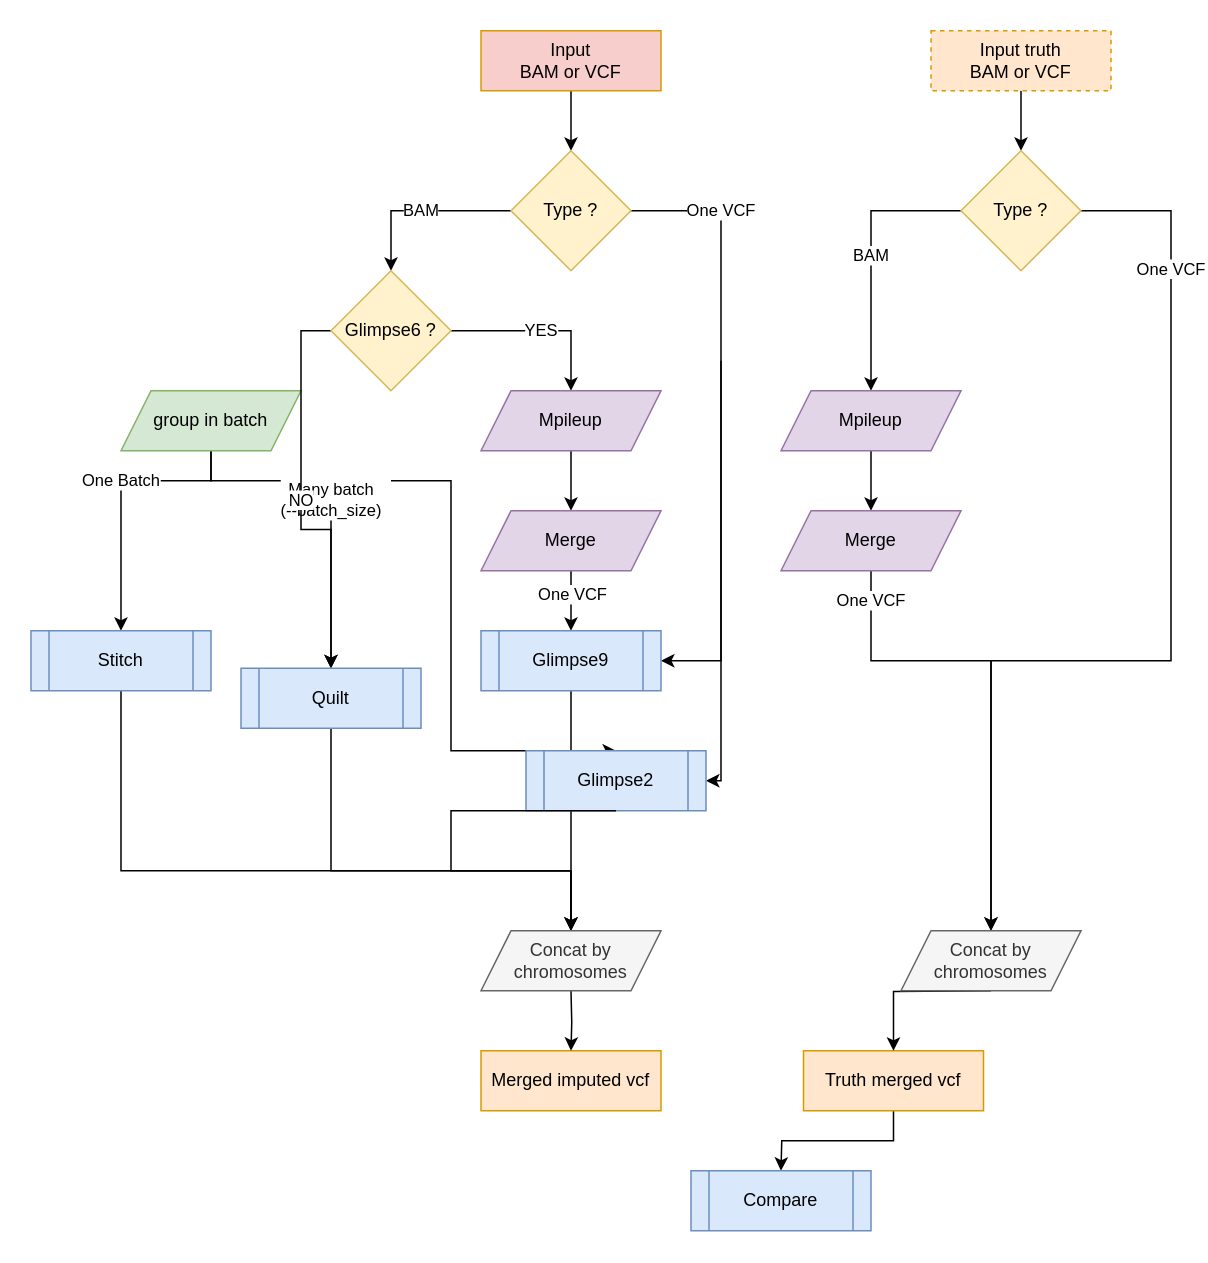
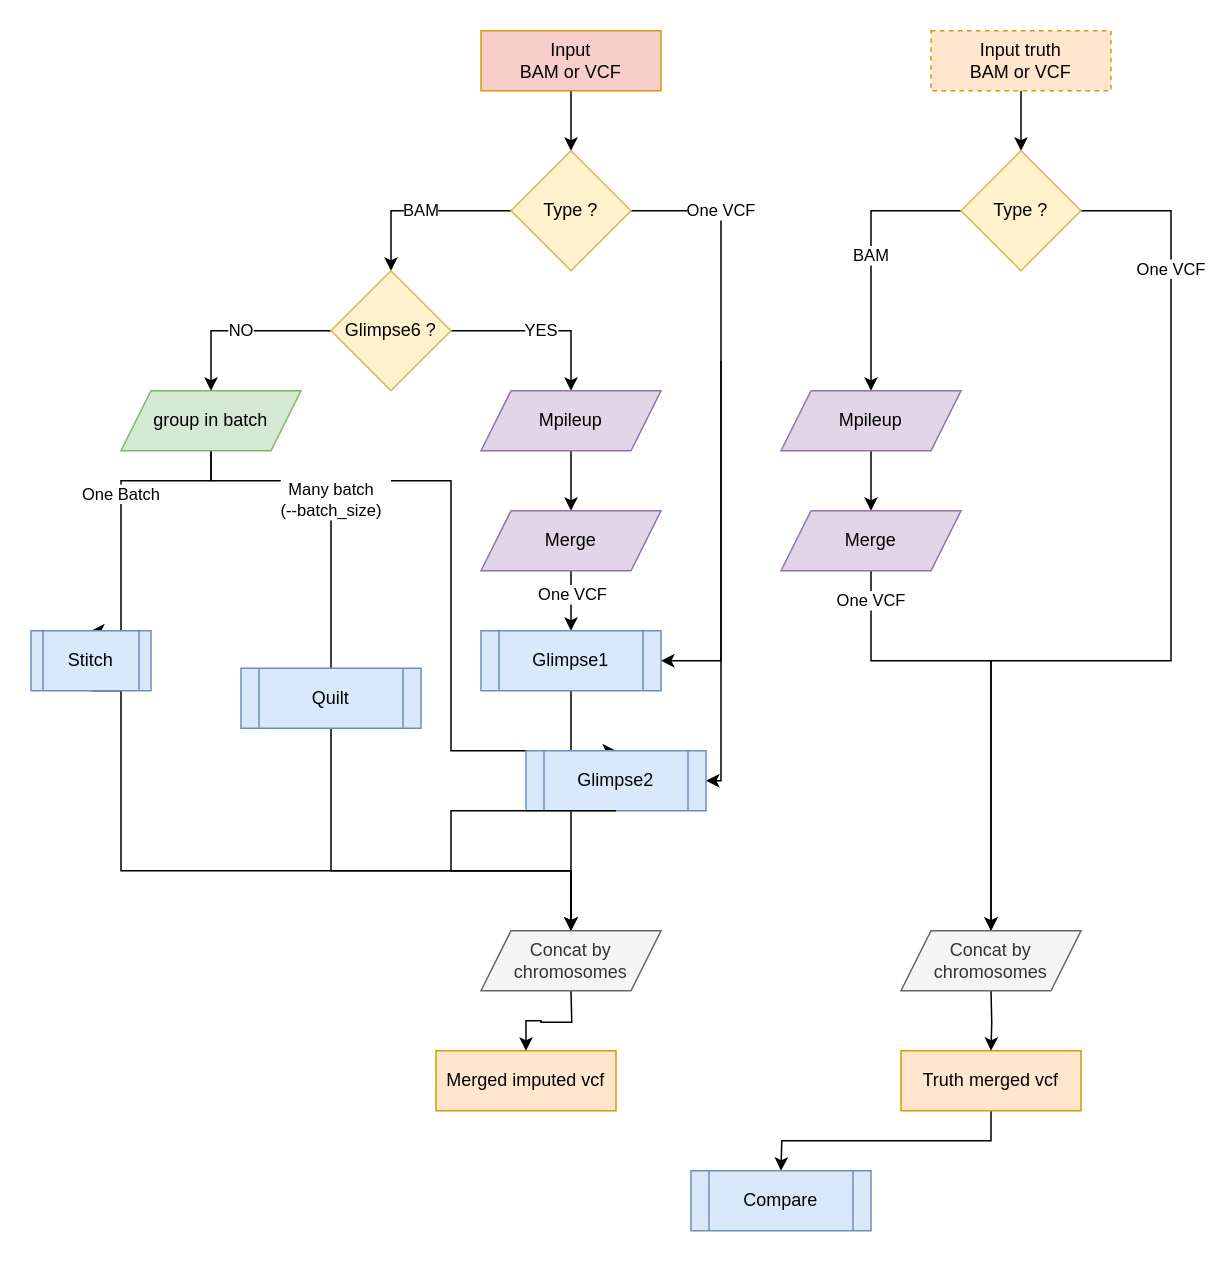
edge "Glimpse6 ?" -> "Quilt": now "Glimpse6 ?" -> "group in batch"
edge "group in batch" -> "Quilt": arrowhead classic -> none
node "Stitch": size 180x60 -> 120x60
node "Glimpse9": label "Glimpse9" -> "Glimpse1"
node "Merged imputed vcf": moved (571, 1081) -> (526, 1081)
node "Truth merged vcf": moved (893, 1081) -> (991, 1081)
